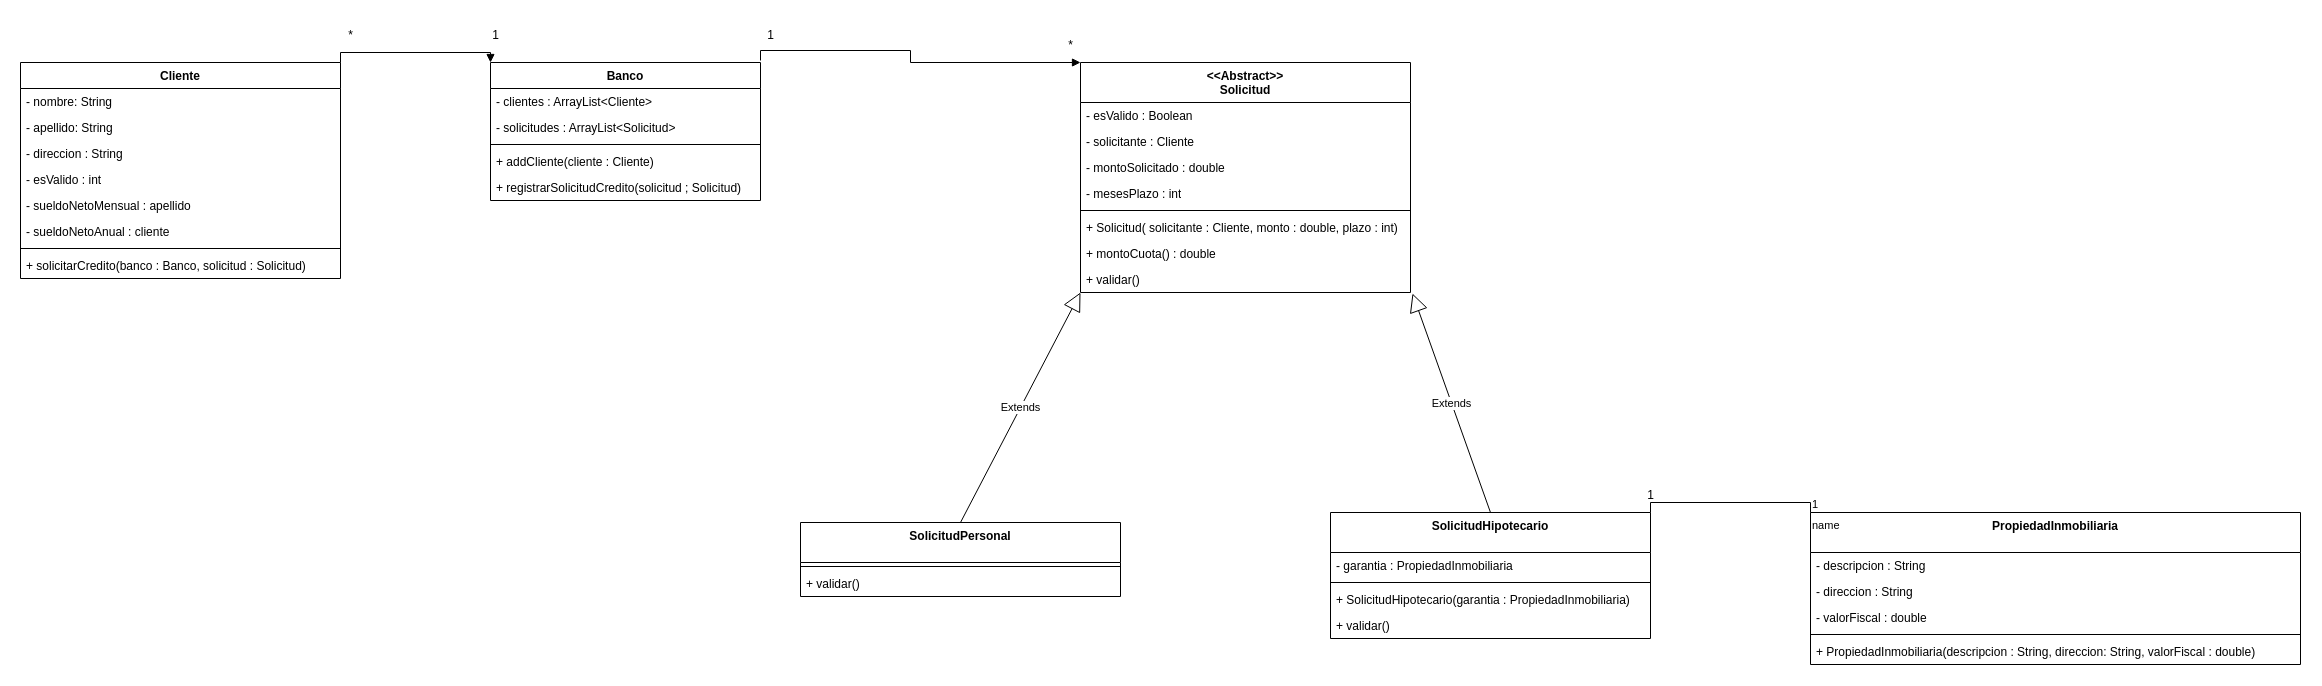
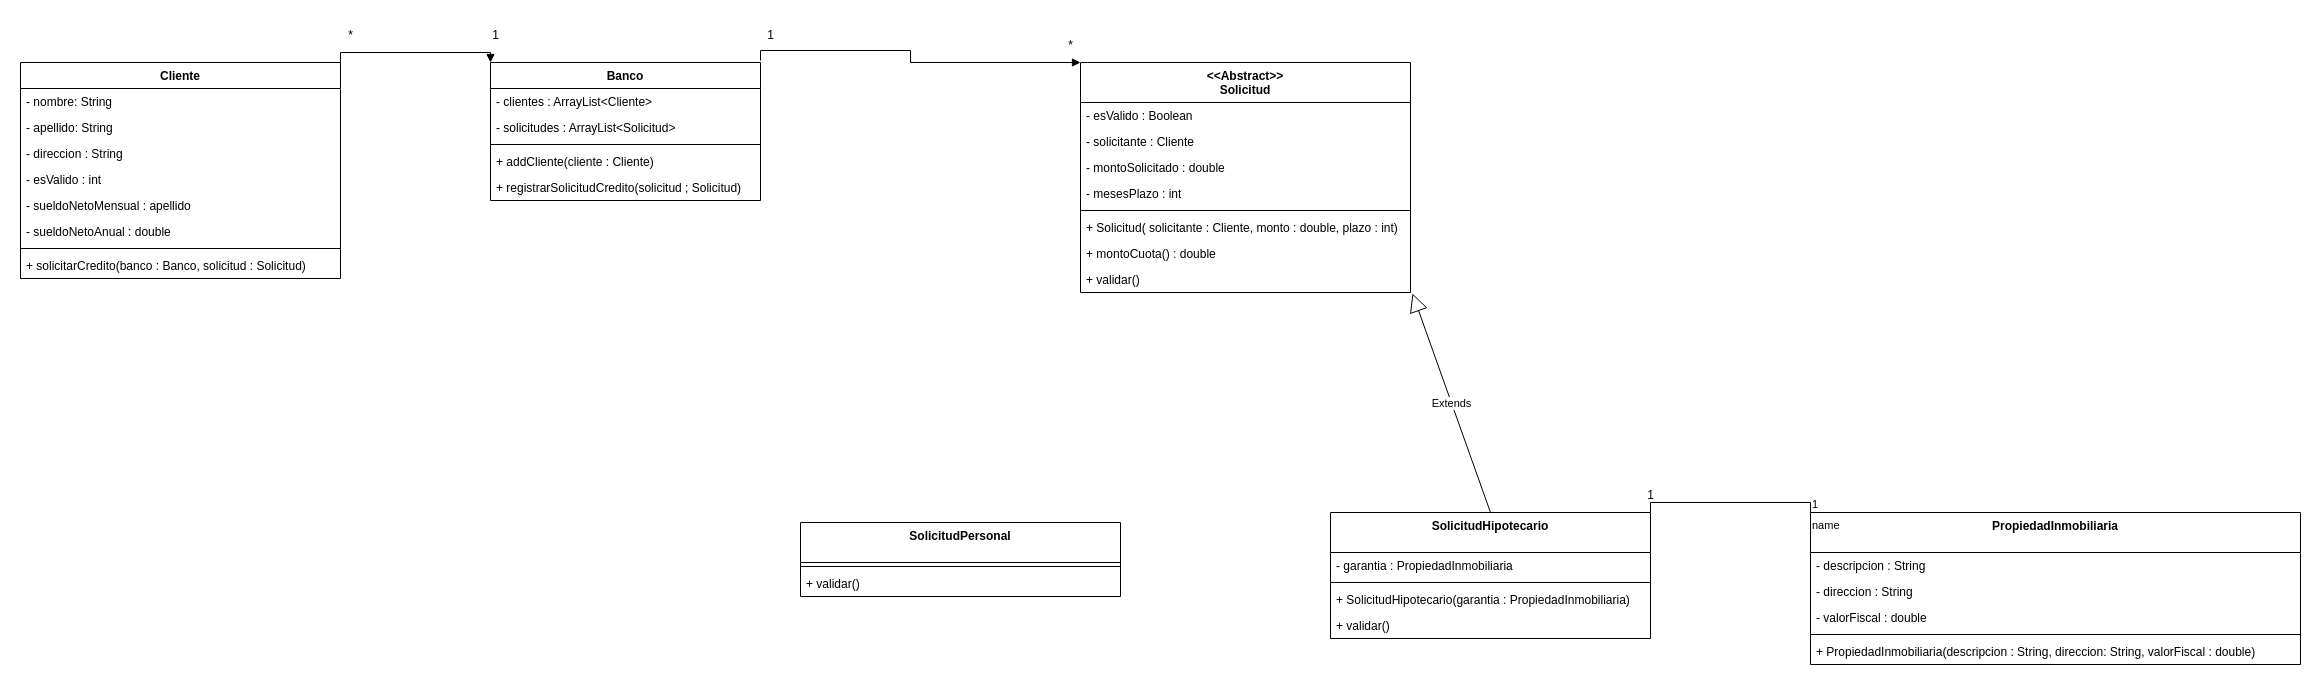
node "- sueldoNetoAnual : cliente": label "- sueldoNetoAnual : cliente" -> "- sueldoNetoAnual : double"
edge "SolicitudPersonal" -> "<<Abstract>> Solicitud": removed, label "Extends"
